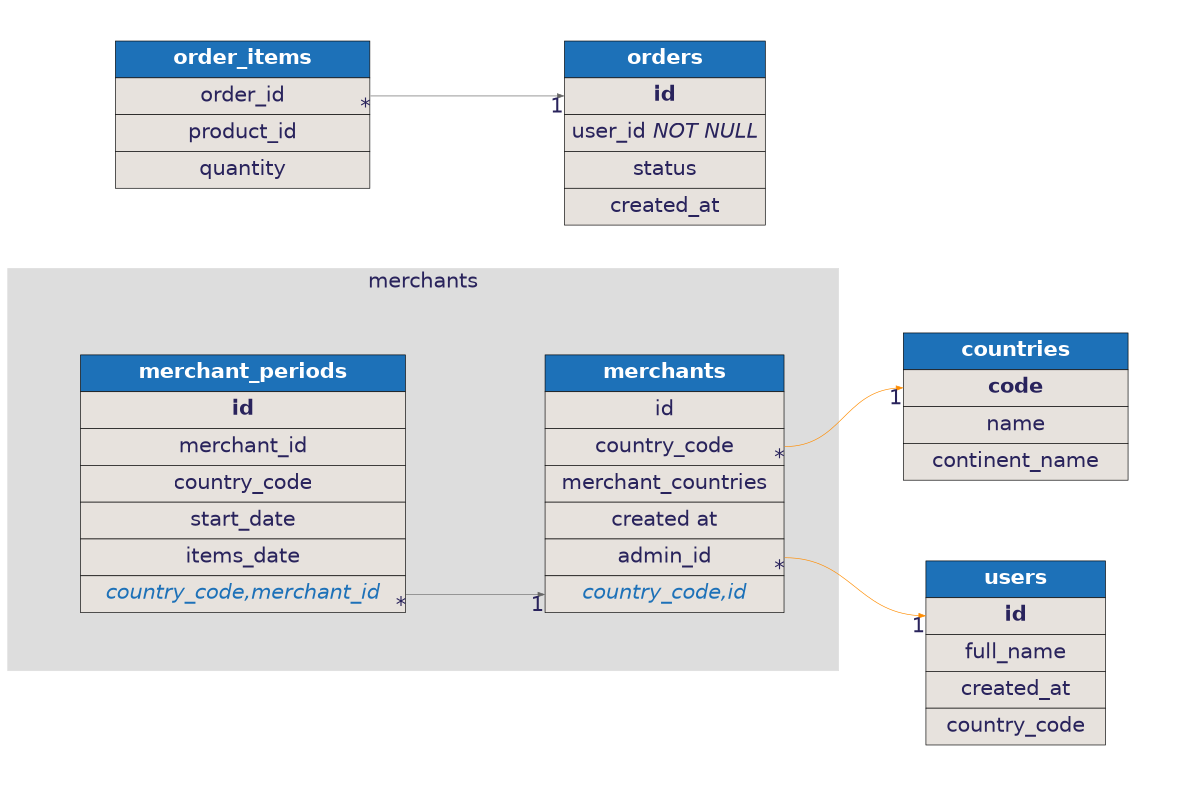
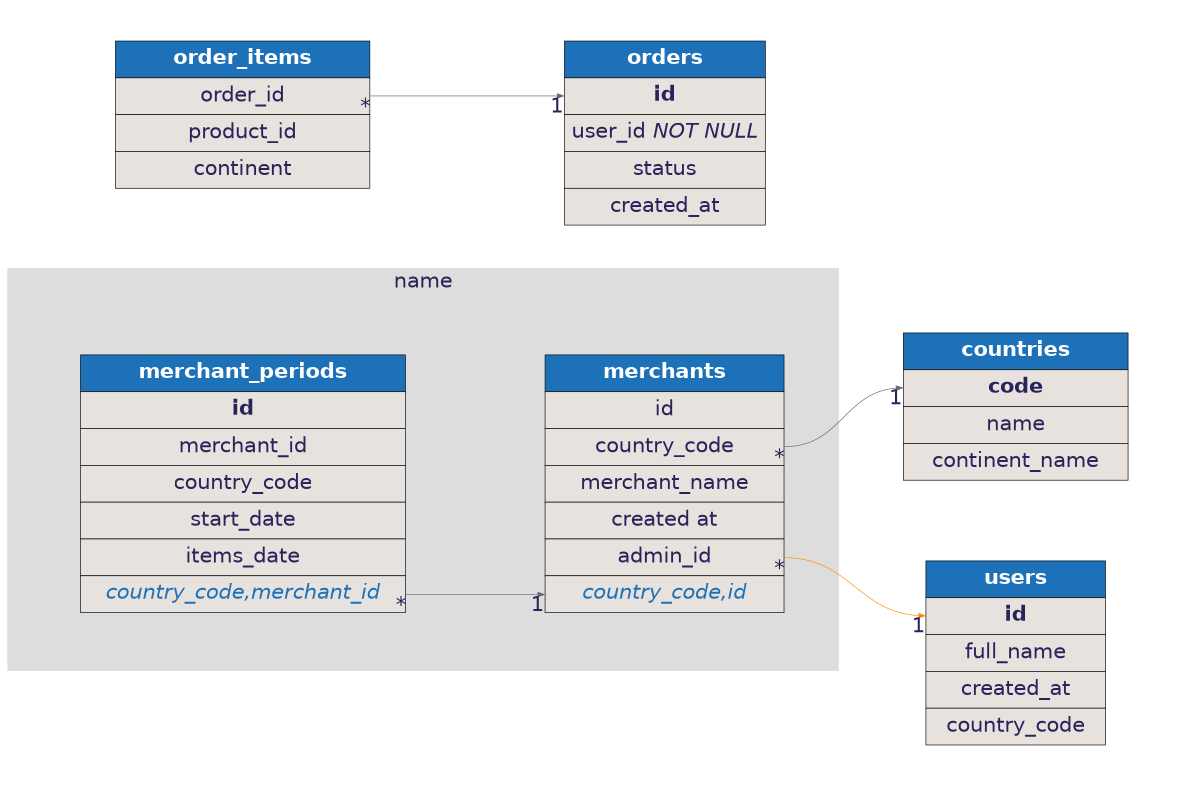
node "order_items": text "quantity" -> "continent"
cluster "merchants": label "merchants" -> "name"
edge "merchants" -> "countries": color darkorange -> gray40
node "merchants": text "merchant_countries" -> "merchant_name"
